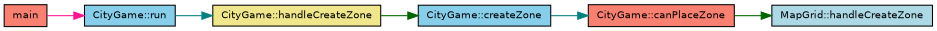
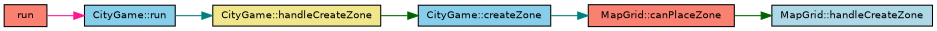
node "main": label "main" -> "run"
node "CityGame::canPlaceZone": label "CityGame::canPlaceZone" -> "MapGrid::canPlaceZone"
